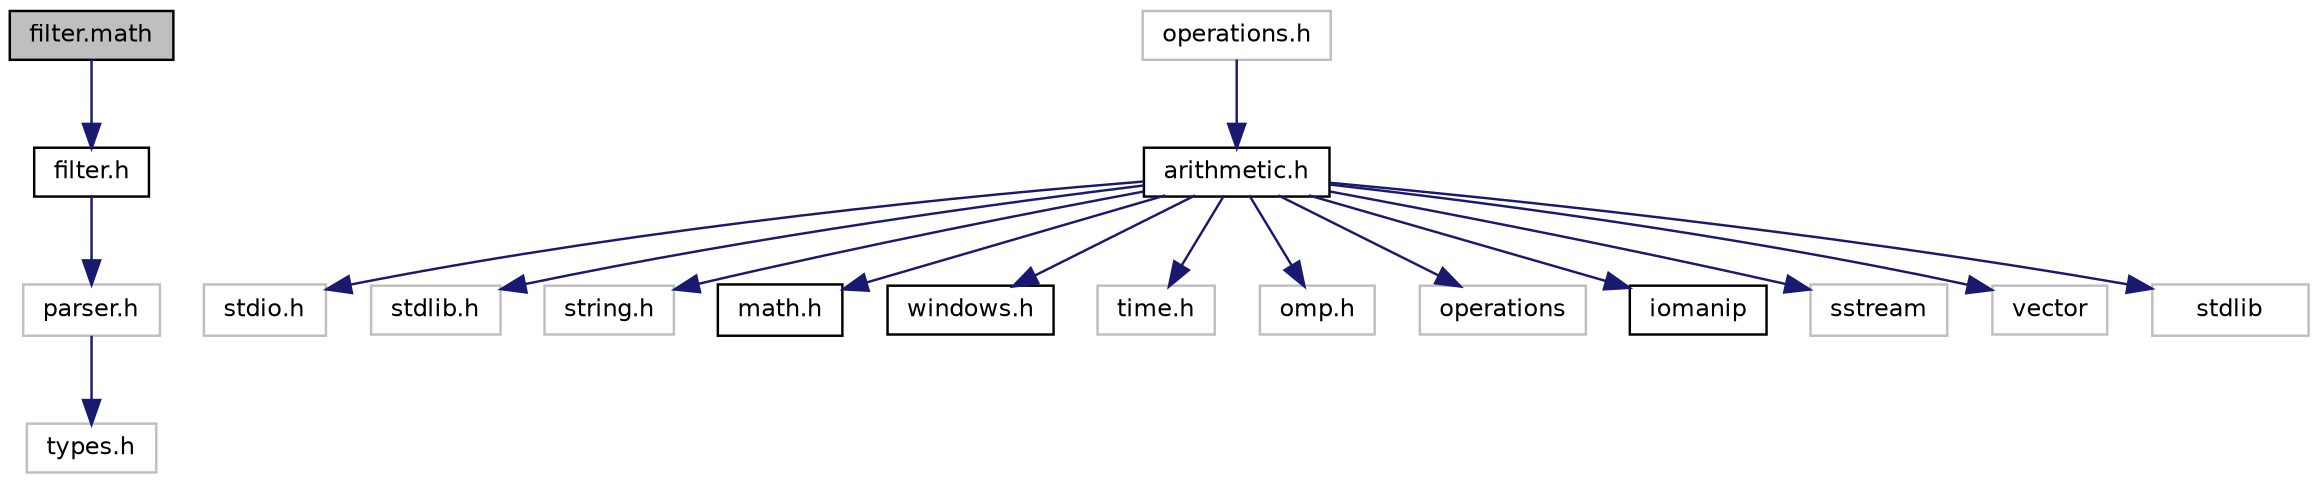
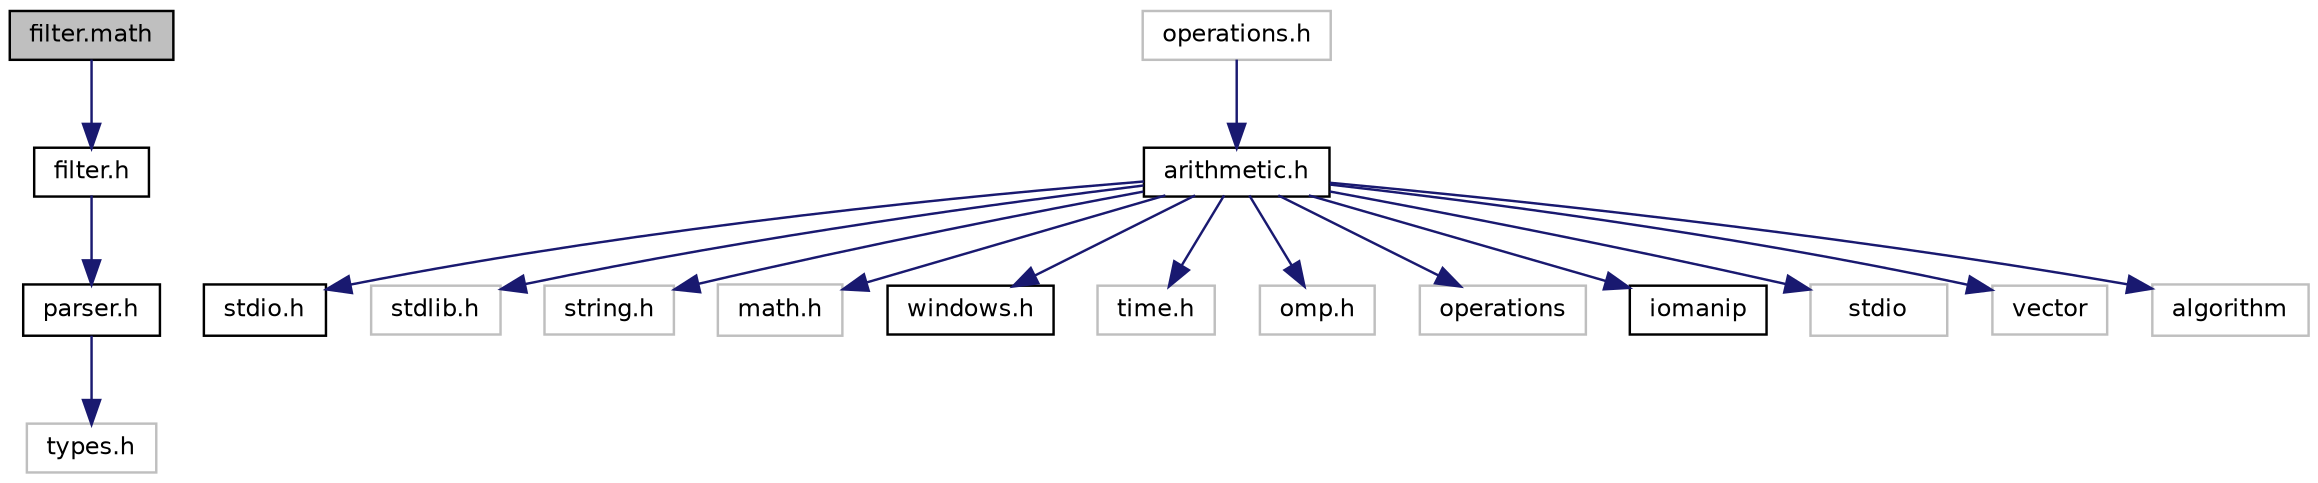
node "parser.h": color grey75 -> black
node "stdio.h": color grey75 -> black
node "math.h": color black -> grey75
node "sstream": label "sstream" -> "stdio"
node "stdlib": label "stdlib" -> "algorithm"
